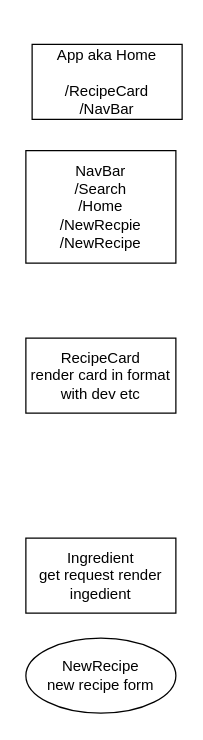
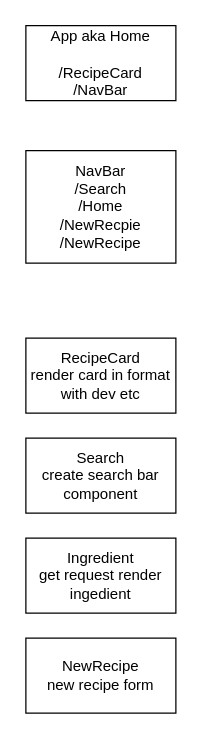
node "App aka Home /RecipeCard /NavBar": moved (107, 82) -> (101, 63)
node "Search create search bar component": added
node "NewRecipe new recipe form": shape ellipse -> rectangle
